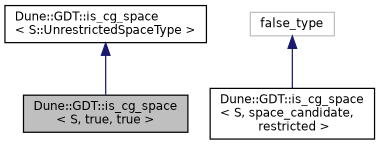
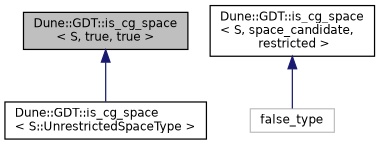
edge "Dune::GDT::is_cg_space < S, space_candidate, restricted >" -> "false_type": reversed
edge "Dune::GDT::is_cg_space < S, true, true >" -> "Dune::GDT::is_cg_space < S::UnrestrictedSpaceType >": reversed
